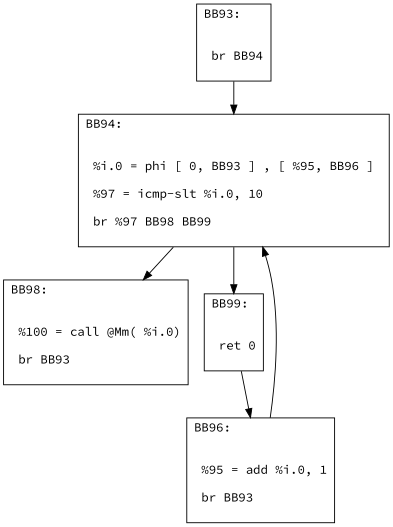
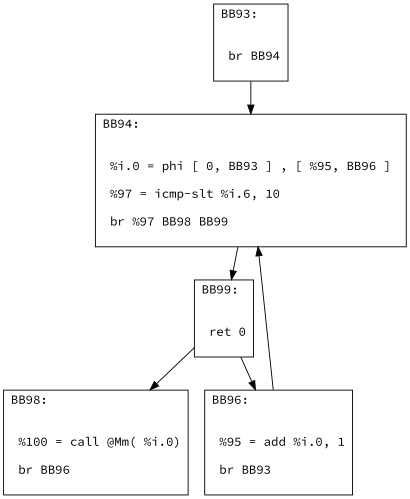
node "BB94:": text "%97 = icmp-slt %i.0, 10" -> "%97 = icmp-slt %i.6, 10"
edge "BB94:" -> "BB98:": now "BB99:" -> "BB98:"
node "BB98:": text "br BB93" -> "br BB96"
